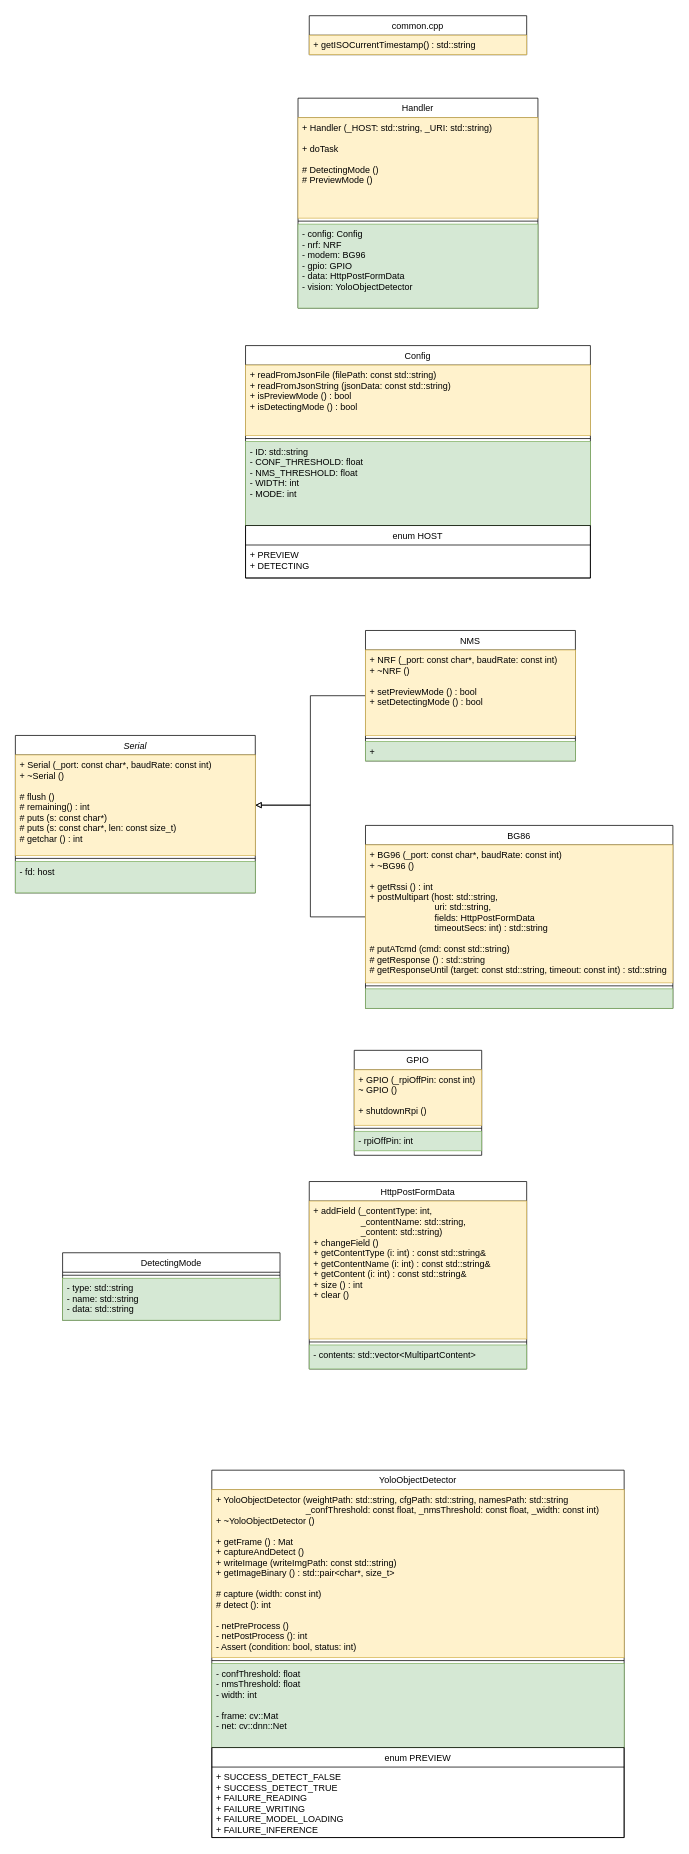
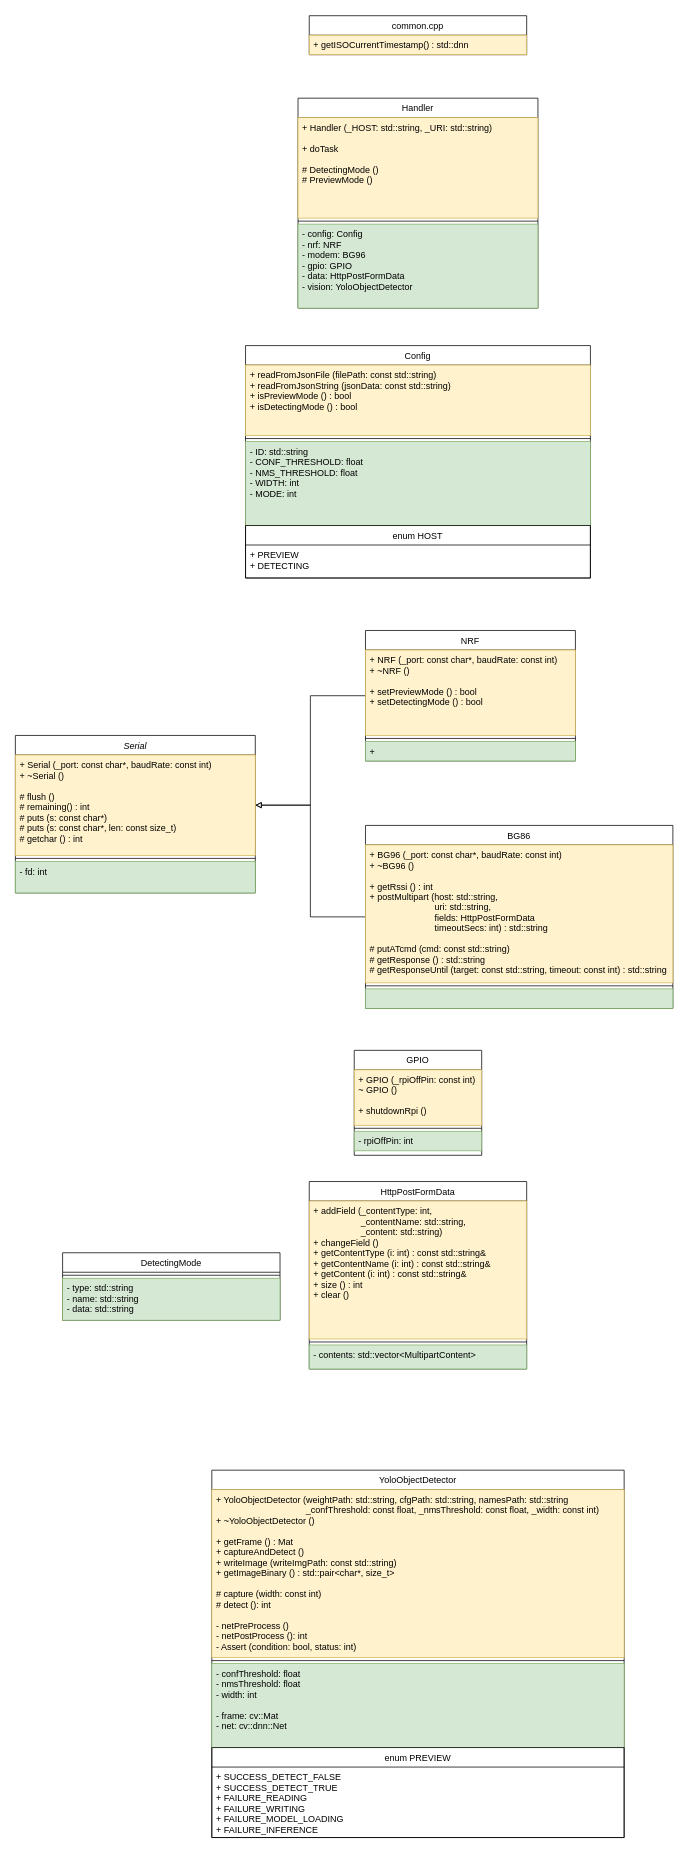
node "+ getISOCurrentTimestamp() : std::string": label "+ getISOCurrentTimestamp() : std::string" -> "+ getISOCurrentTimestamp() : std::dnn"
node "NMS": label "NMS" -> "NRF"
node "- fd: host": label "- fd: host" -> "- fd: int"
